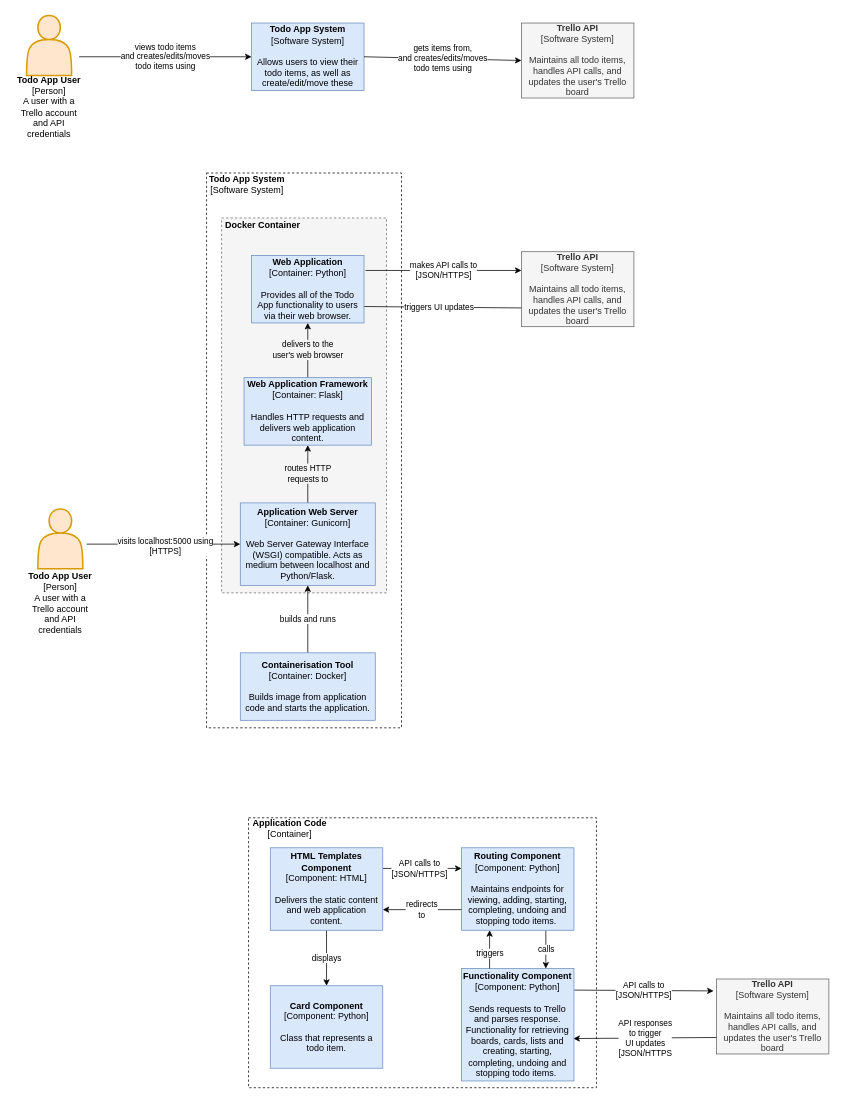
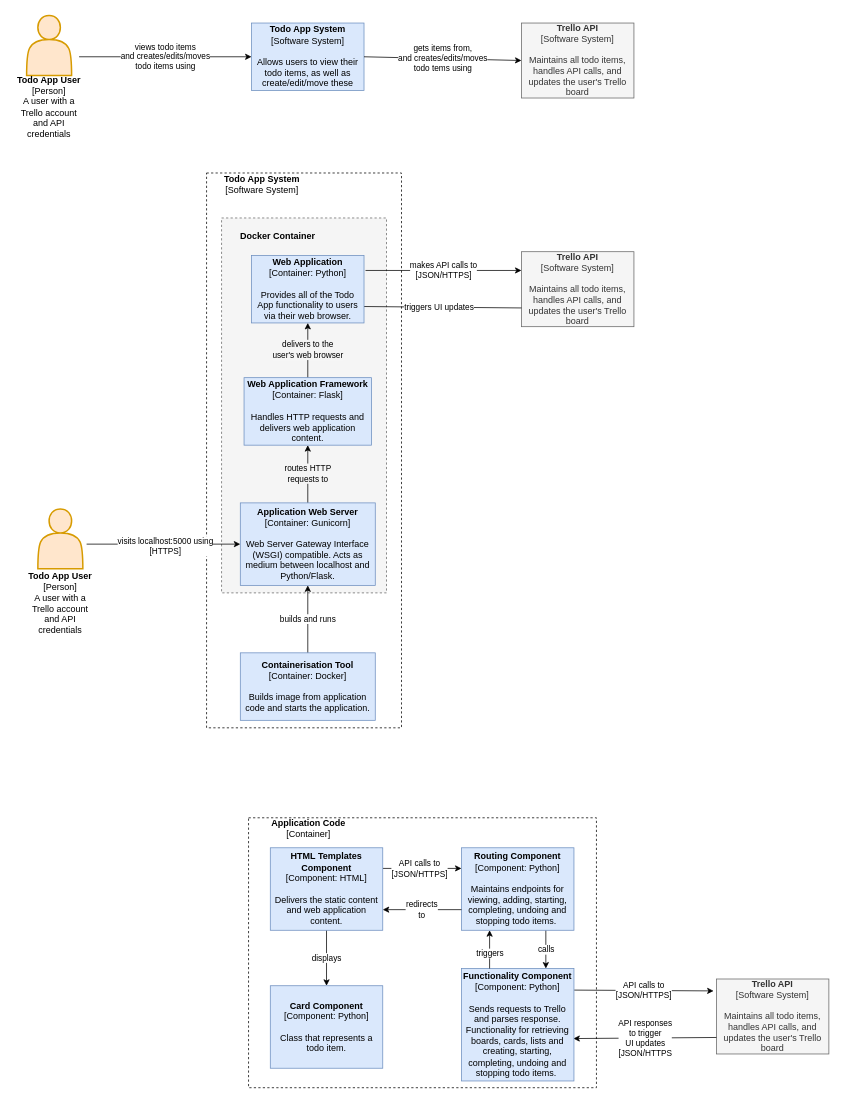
node "Todo App System [Software System]": moved (247, 184) -> (262, 184)
node "Docker Container": moved (263, 225) -> (278, 237)
node "Application Code [Container]": moved (290, 828) -> (309, 828)
